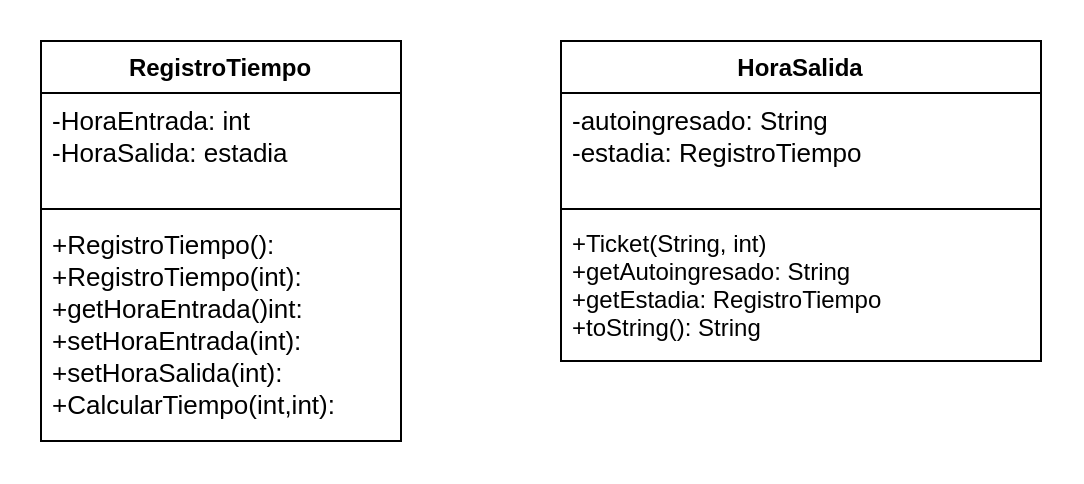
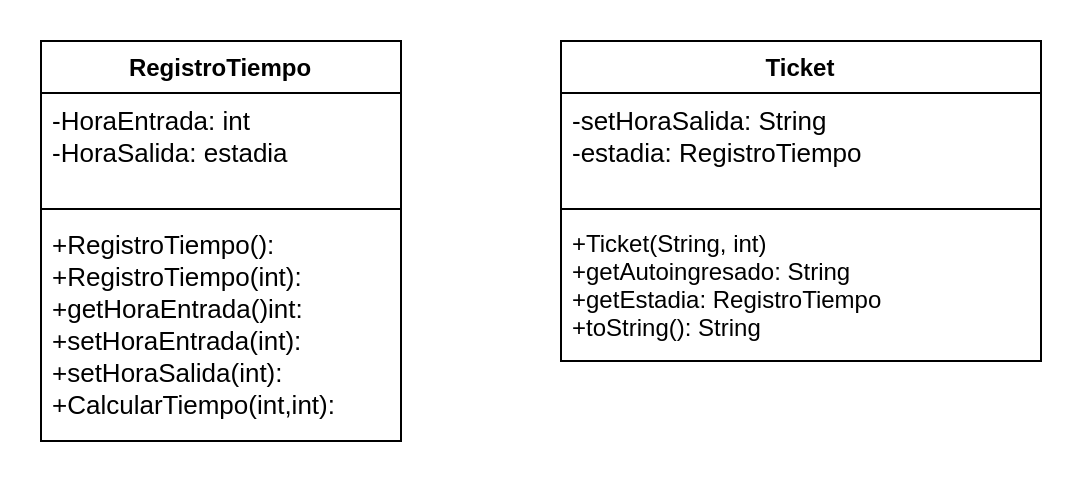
node "HoraSalida": label "HoraSalida" -> "Ticket"
node "-autoingresado: String -estadia: RegistroTiempo": label "-autoingresado: String -estadia: RegistroTiempo" -> "-setHoraSalida: String -estadia: RegistroTiempo"
